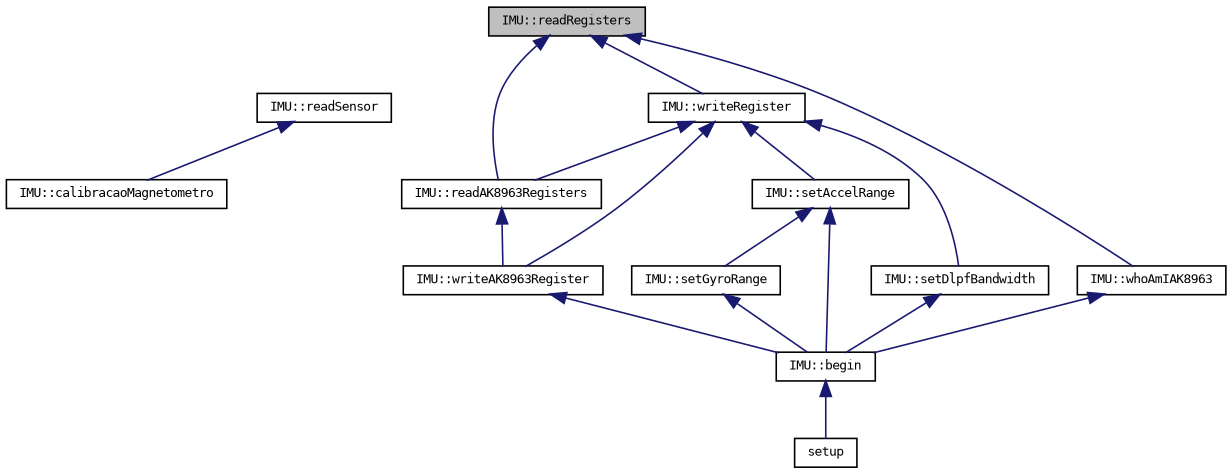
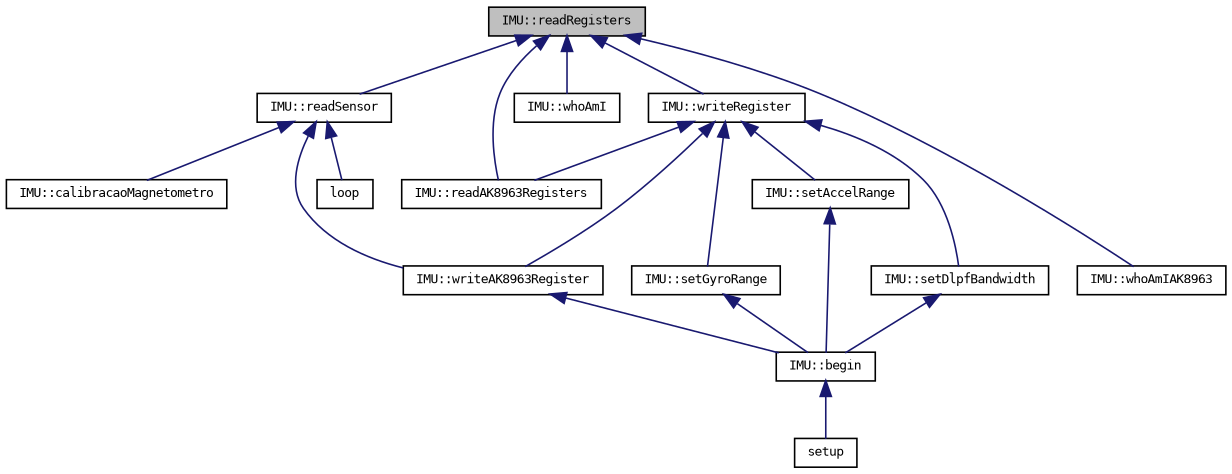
edge "IMU::readSensor" -> "IMU::readRegisters": added
node "IMU::whoAmI": added
node "loop": added
edge "IMU::setGyroRange" -> "IMU::setAccelRange": now "IMU::setGyroRange" -> "IMU::writeRegister"
edge "IMU::writeAK8963Register" -> "IMU::readAK8963Registers": now "IMU::writeAK8963Register" -> "IMU::readSensor"
edge "IMU::begin" -> "IMU::whoAmIAK8963": removed
